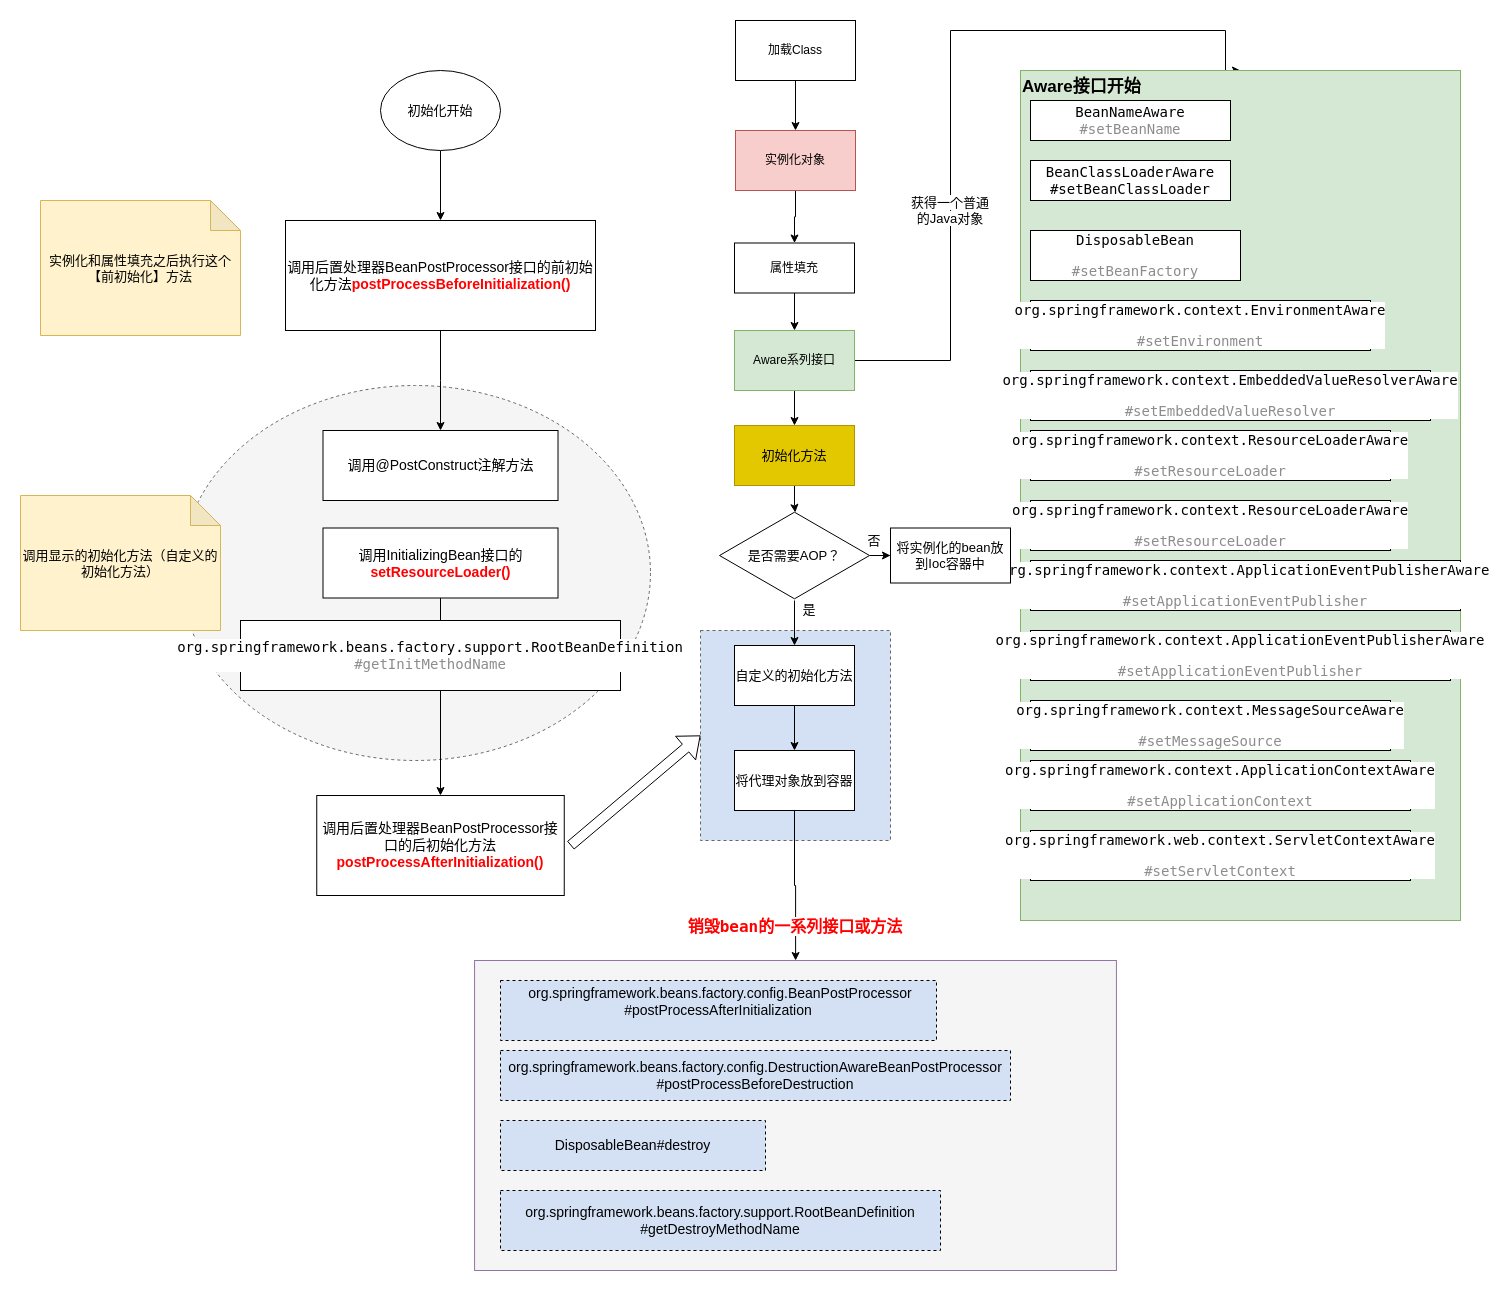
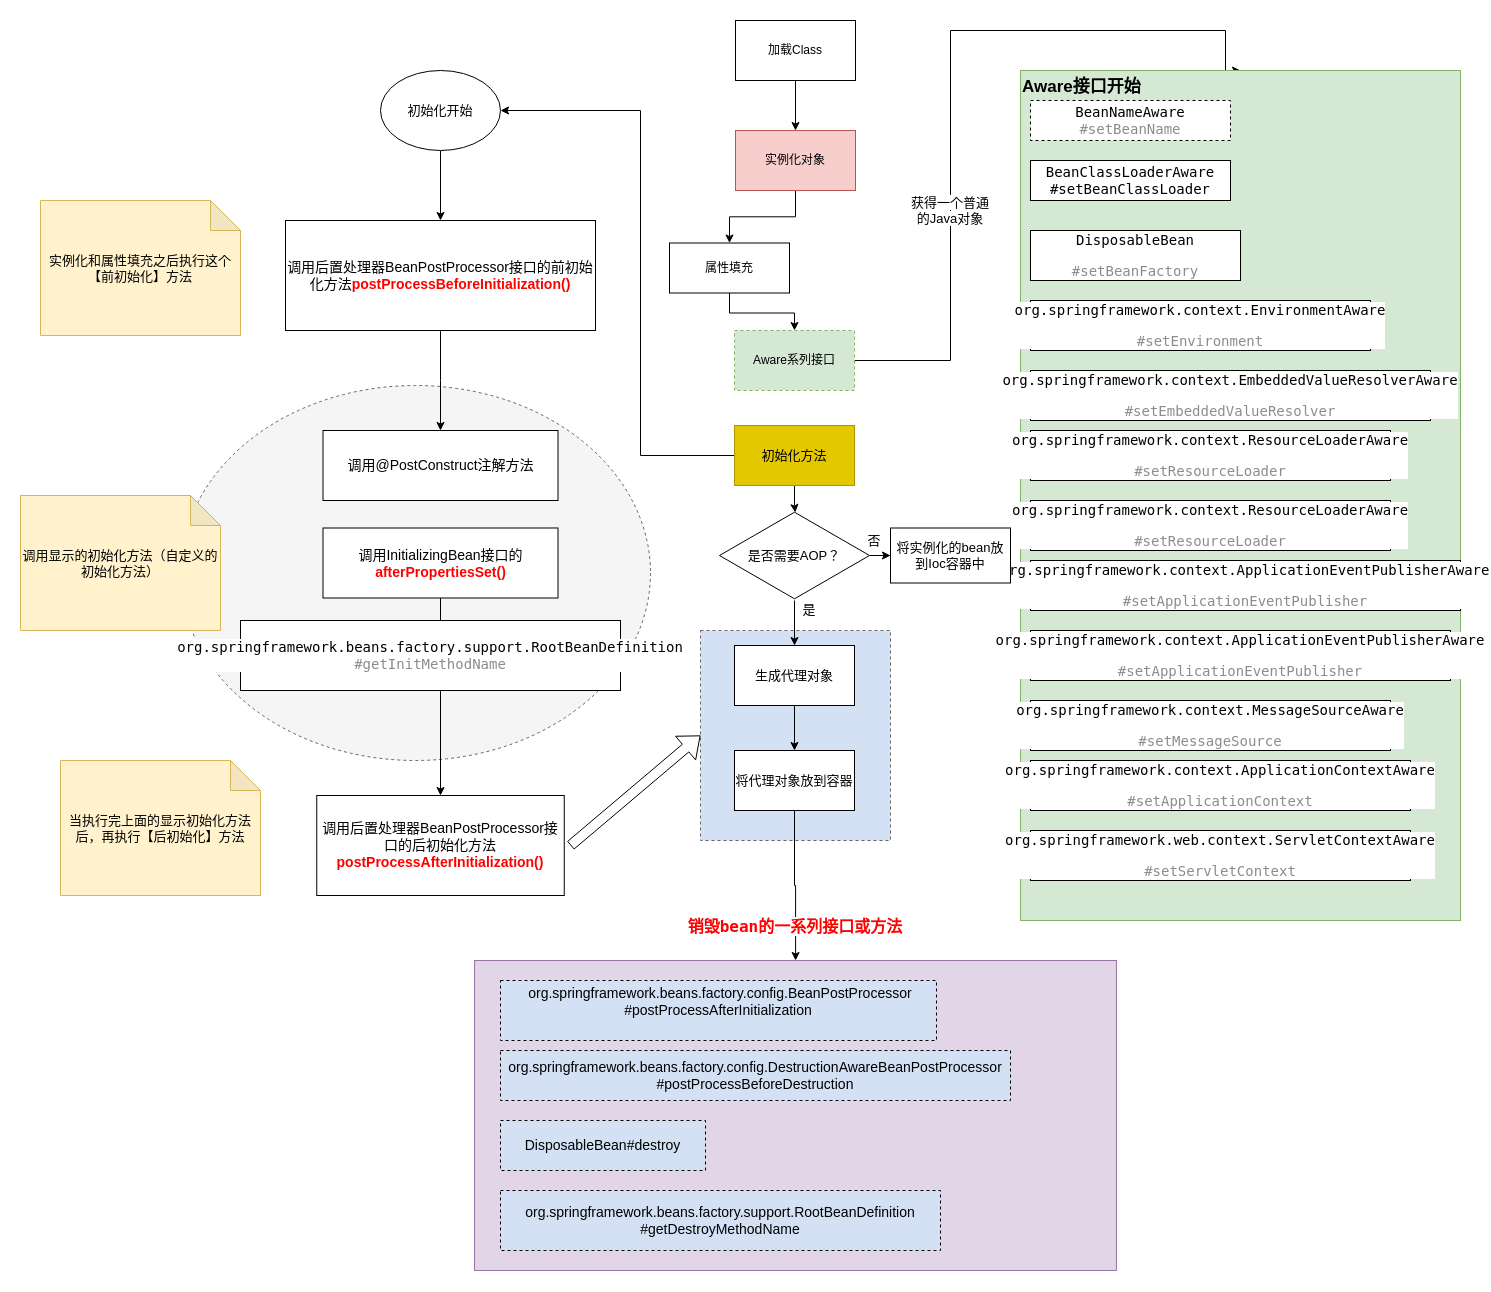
node "BeanNameAware#setBeanName": style solid -> dashed
edge "初始化方法" -> "初始化开始": added
node "属性填充": moved (795, 268) -> (730, 268)
node "Aware系列接口": style solid -> dashed
edge "Aware系列接口" -> "初始化方法": removed
node "调用InitializingBean接口的setResourceLoader()": label "调用InitializingBean接口的setResourceLoader()" -> "调用InitializingBean接口的afterPropertiesSet()"
node "自定义的初始化方法": label "自定义的初始化方法" -> "生成代理对象"
node "当执行完上面的显示初始化方法后，再执行【后初始化】方法": added
node "销毁bean的一系列接口或方法": fillcolor #f5f5f5 -> #e1d5e7
node "DisposableBean#destroy": size 265x50 -> 205x50
